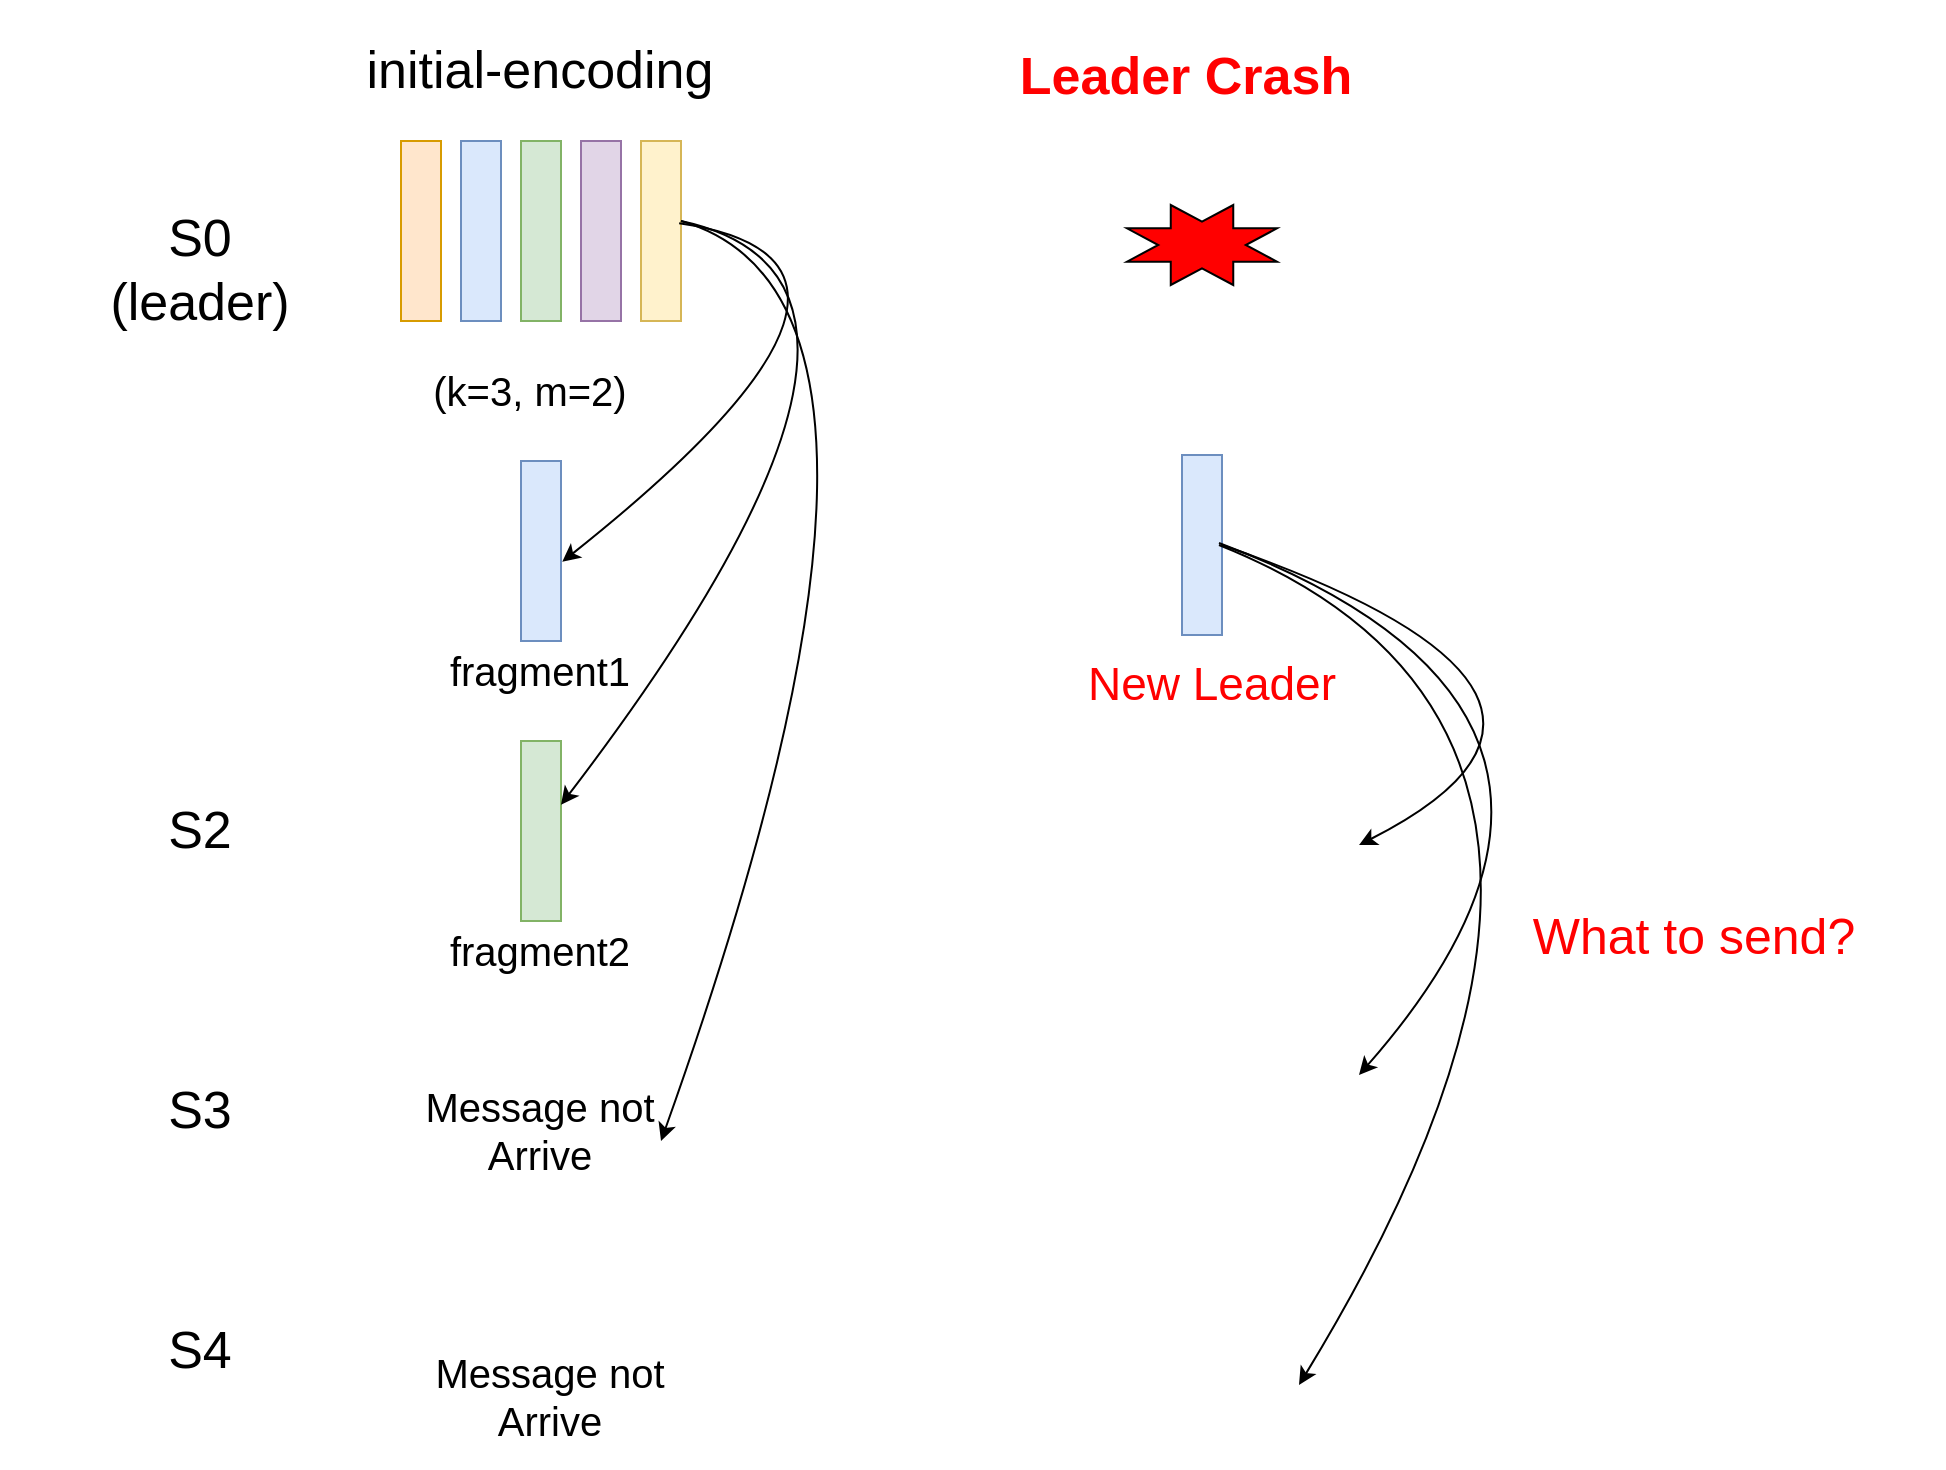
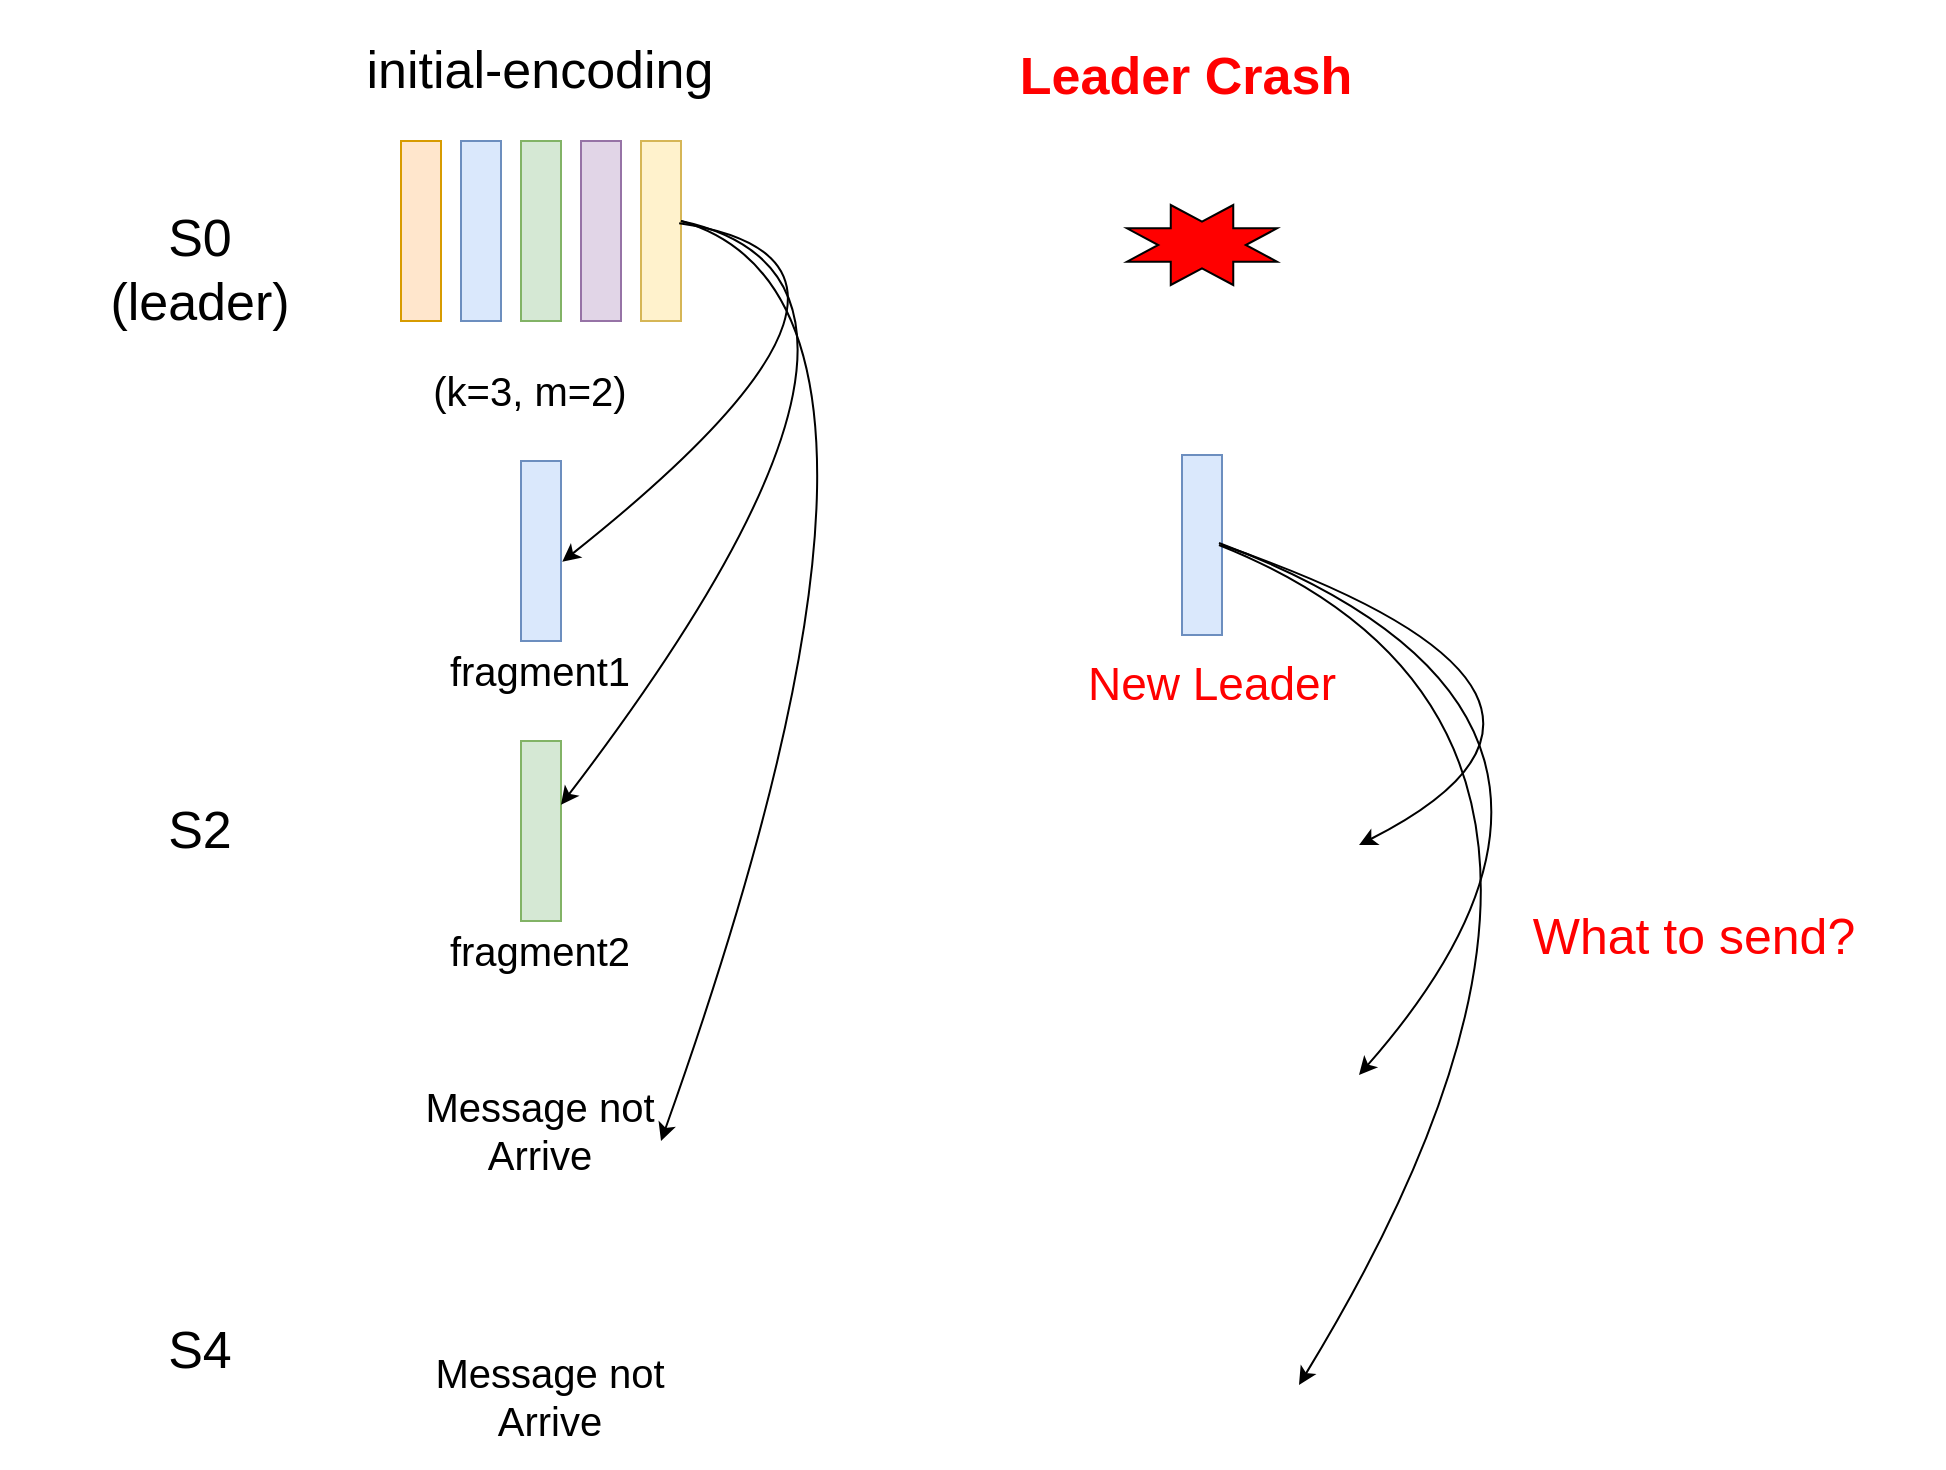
node "S3": removed
